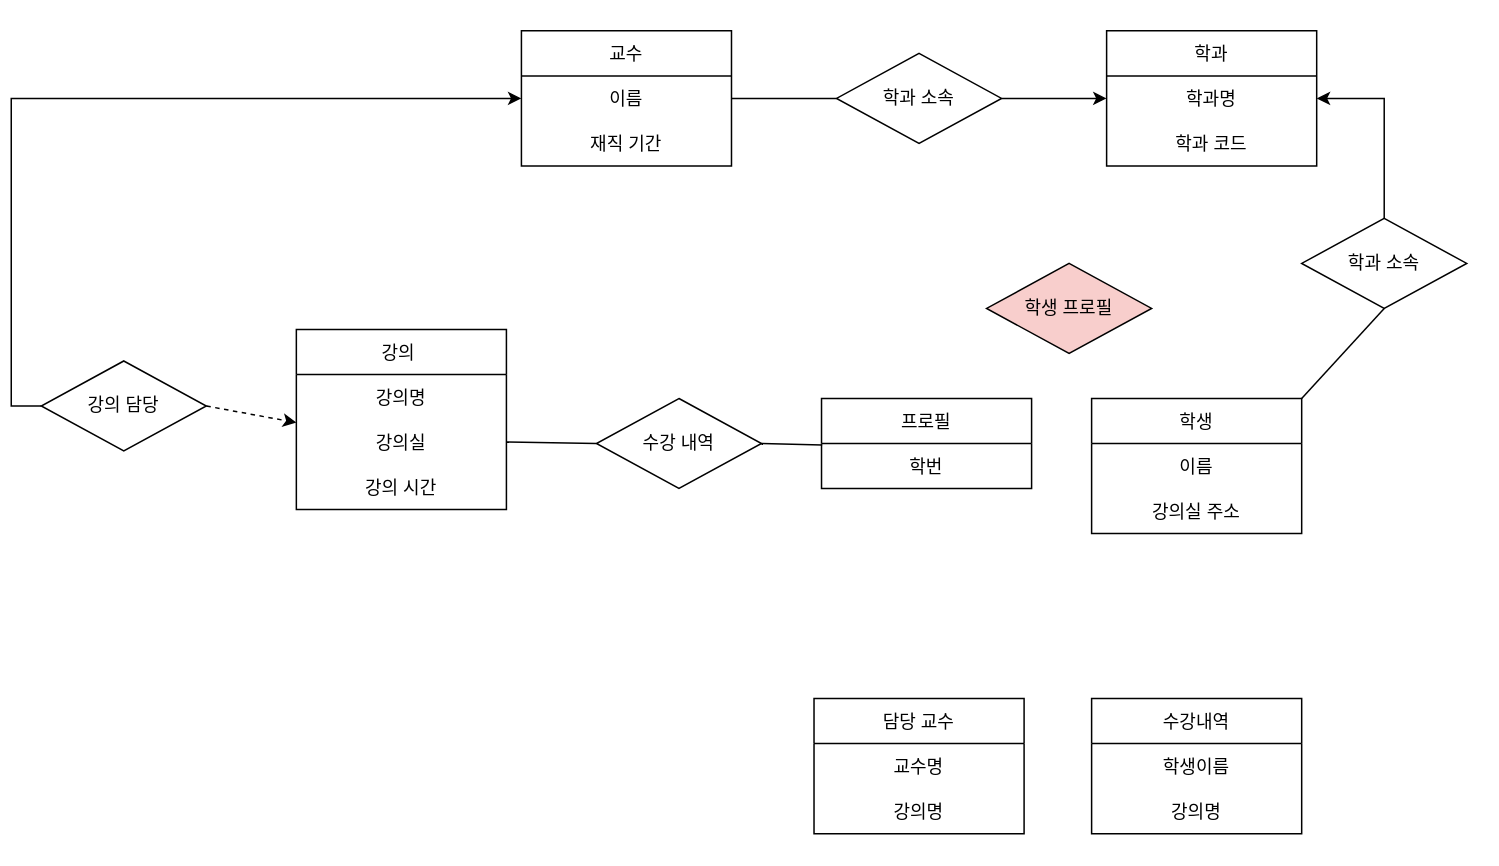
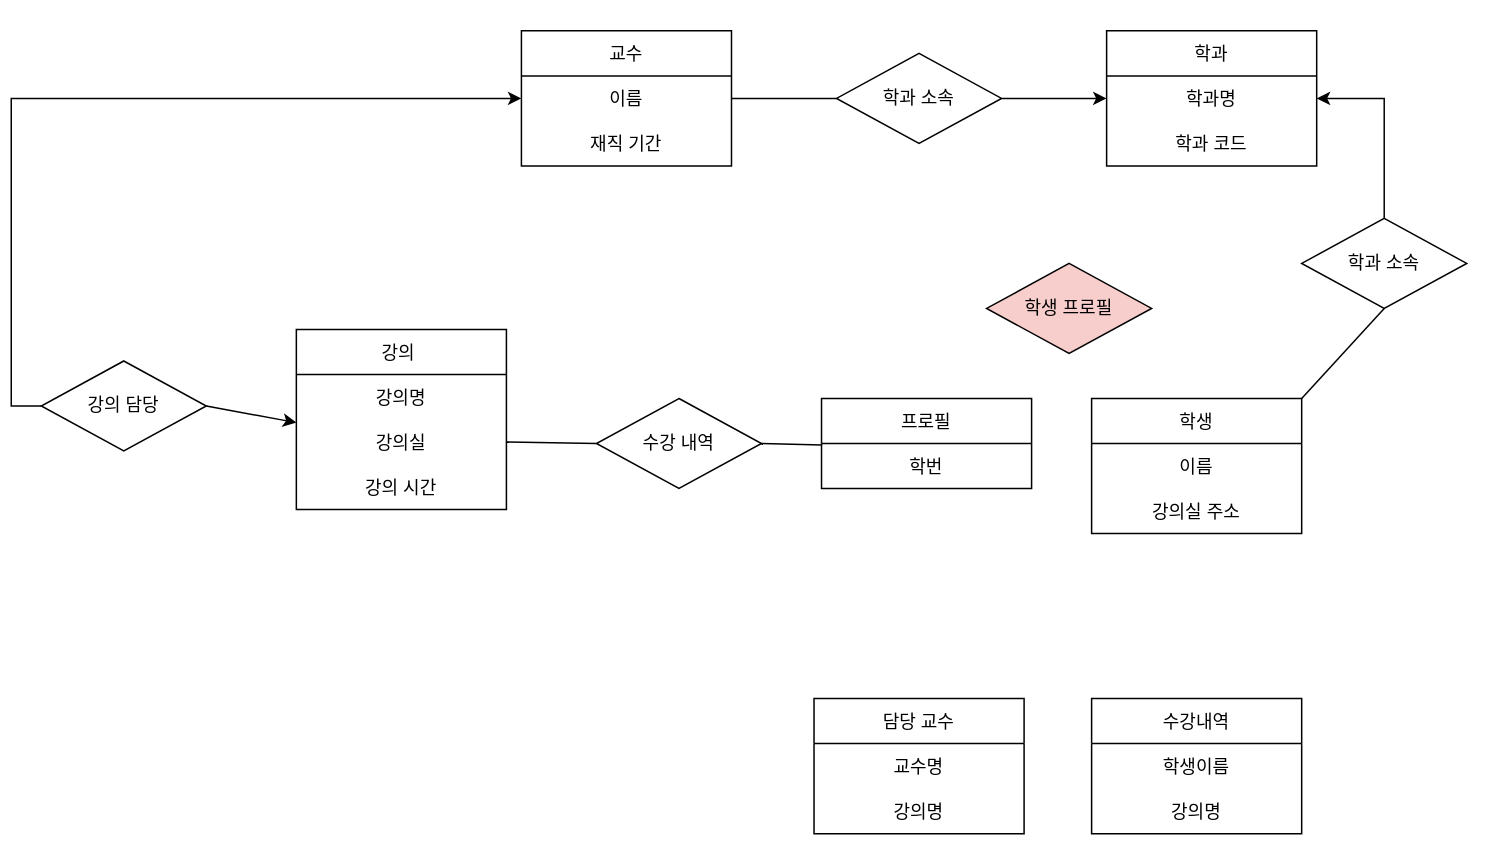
edge "강의 담당" -> "강의실": style dashed -> solid
